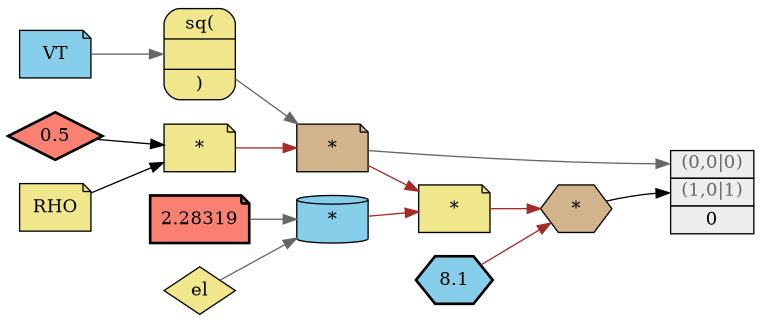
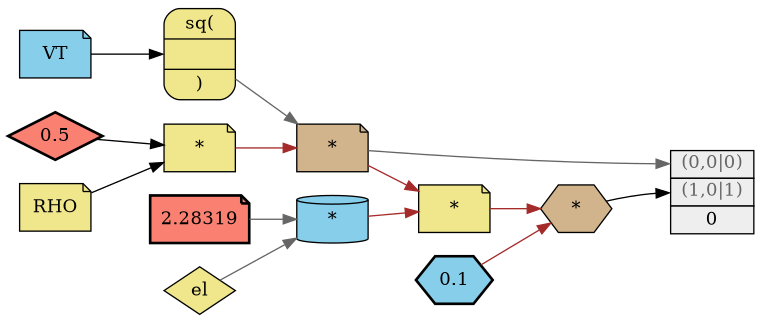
edge "VT" -> "sq(": color gray40 -> black
node "8.1": label "8.1" -> "0.1"
